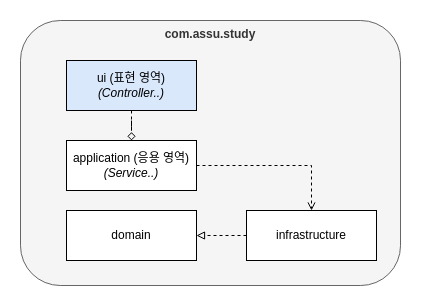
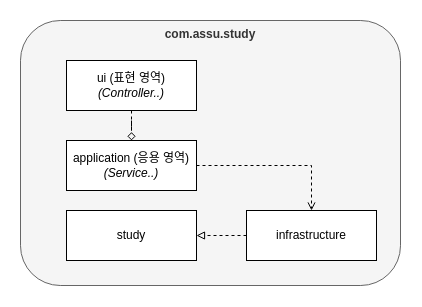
node "ui (표현 영역) (Controller..)": fillcolor #dae8fc -> #ffffff
node "domain": label "domain" -> "study"
